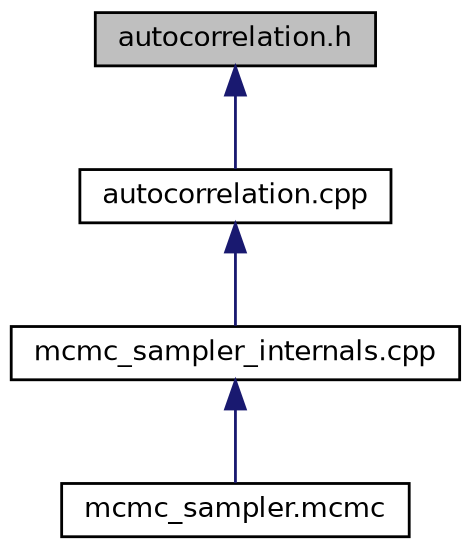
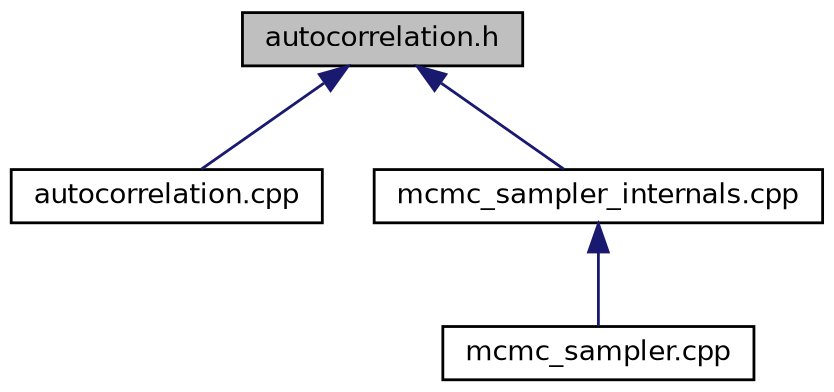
edge "mcmc_sampler_internals.cpp" -> "autocorrelation.cpp": now "mcmc_sampler_internals.cpp" -> "autocorrelation.h"
node "mcmc_sampler.mcmc": label "mcmc_sampler.mcmc" -> "mcmc_sampler.cpp"
